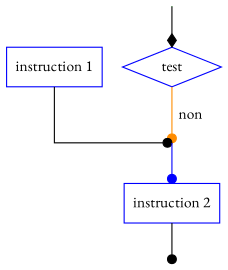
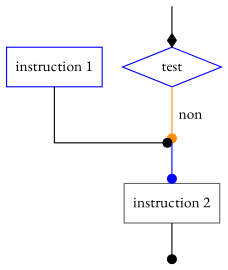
node "instruction 2": color blue -> gray40
